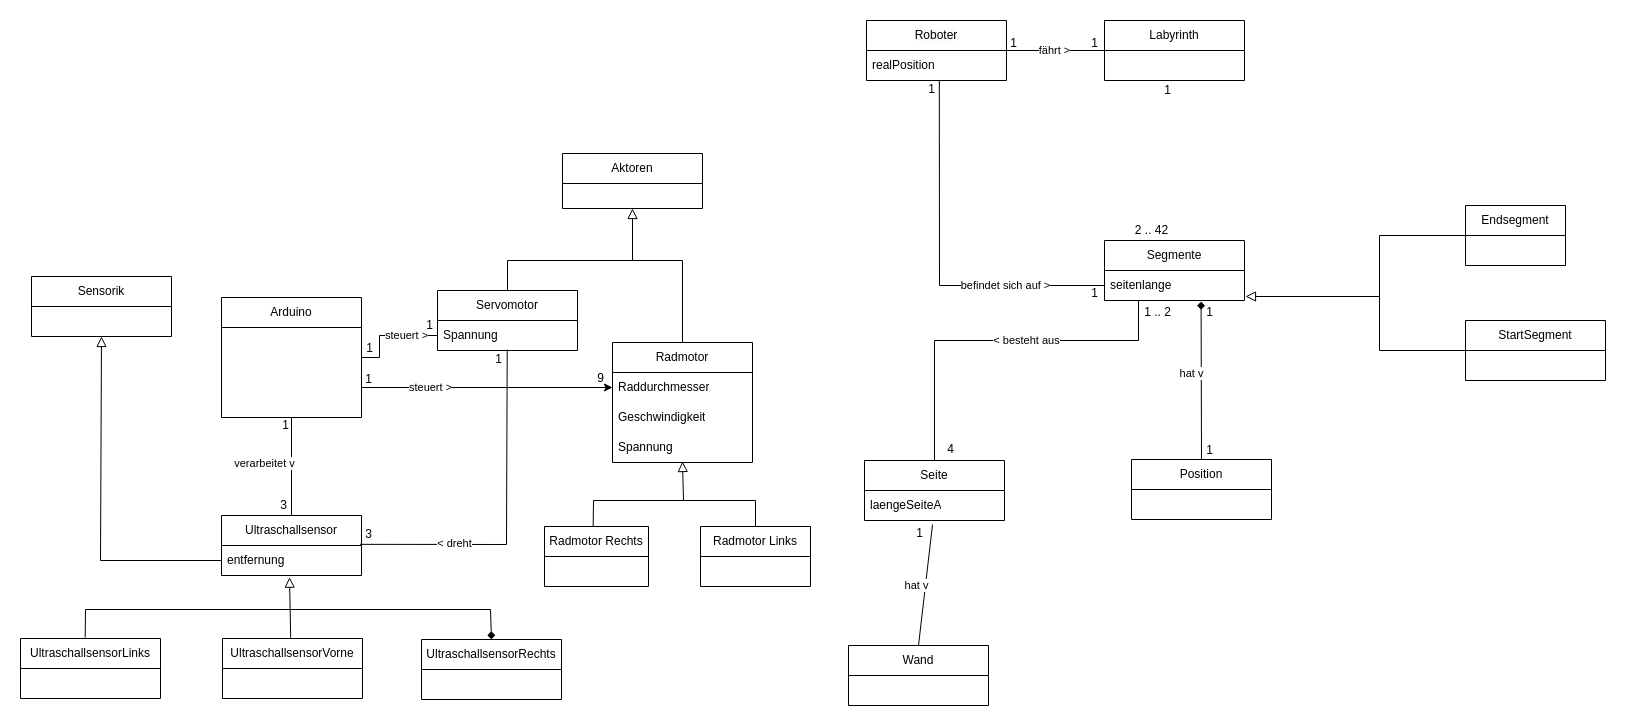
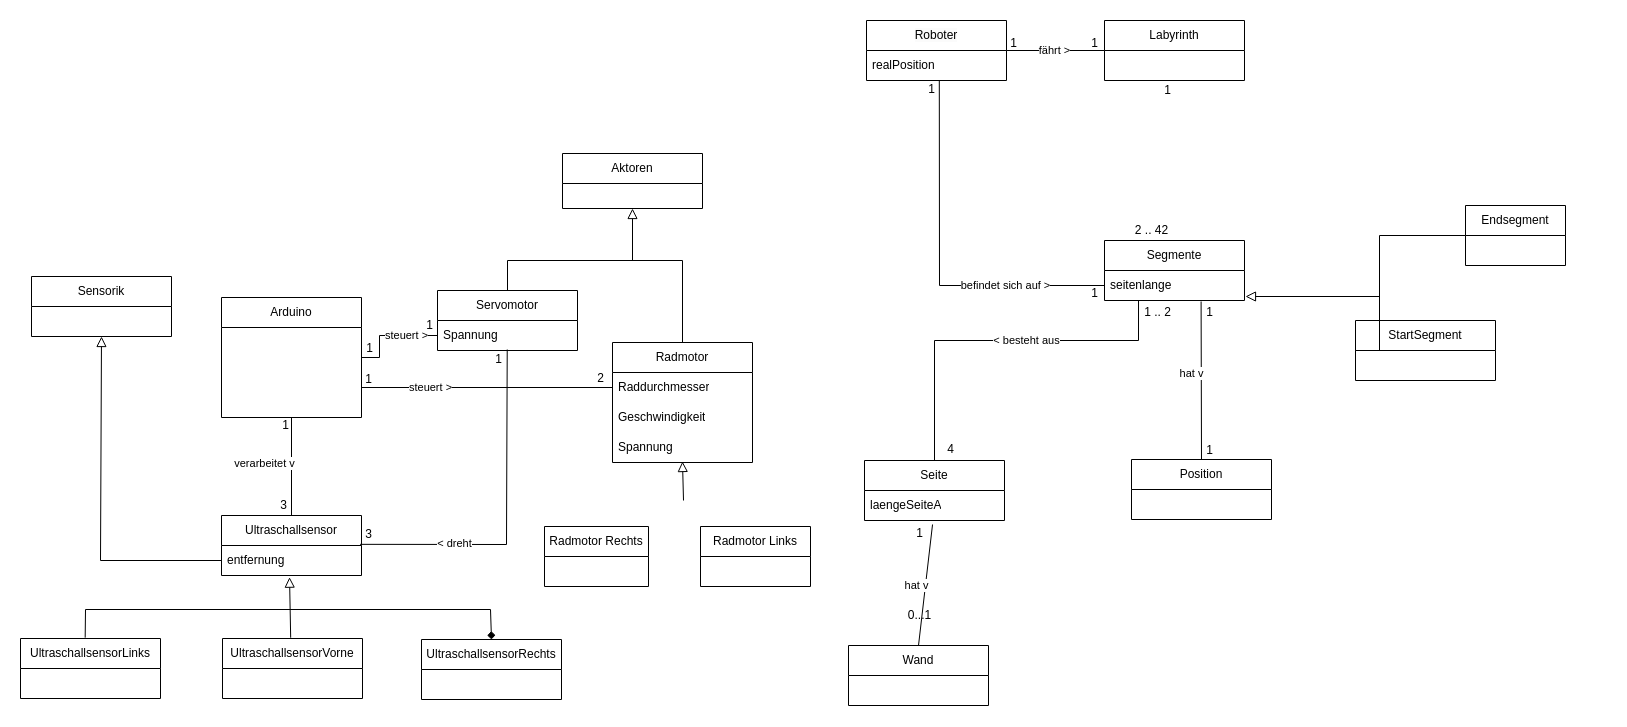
edge "Position" -> "seitenlange": arrowhead diamond -> none
node "StartSegment": moved (1536, 351) -> (1426, 351)
node "9": label "9" -> "2"
edge "Arduino" -> "Raddurchmesser": arrowhead classic -> none
edge "Radmotor Rechts" -- "Radmotor Links": removed
node "0...1": added
